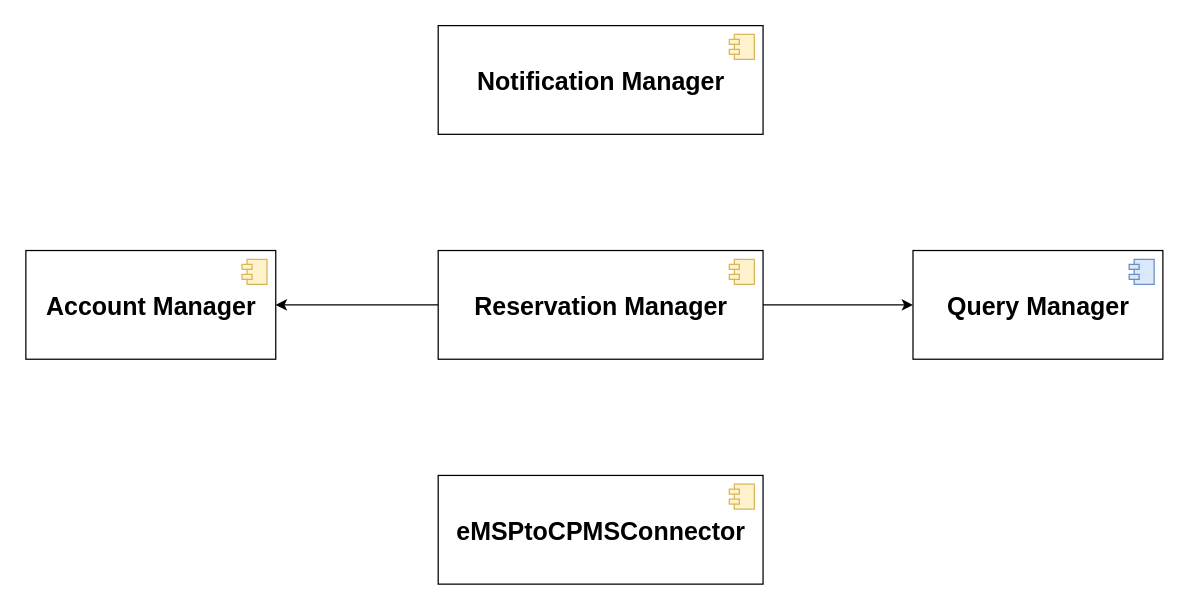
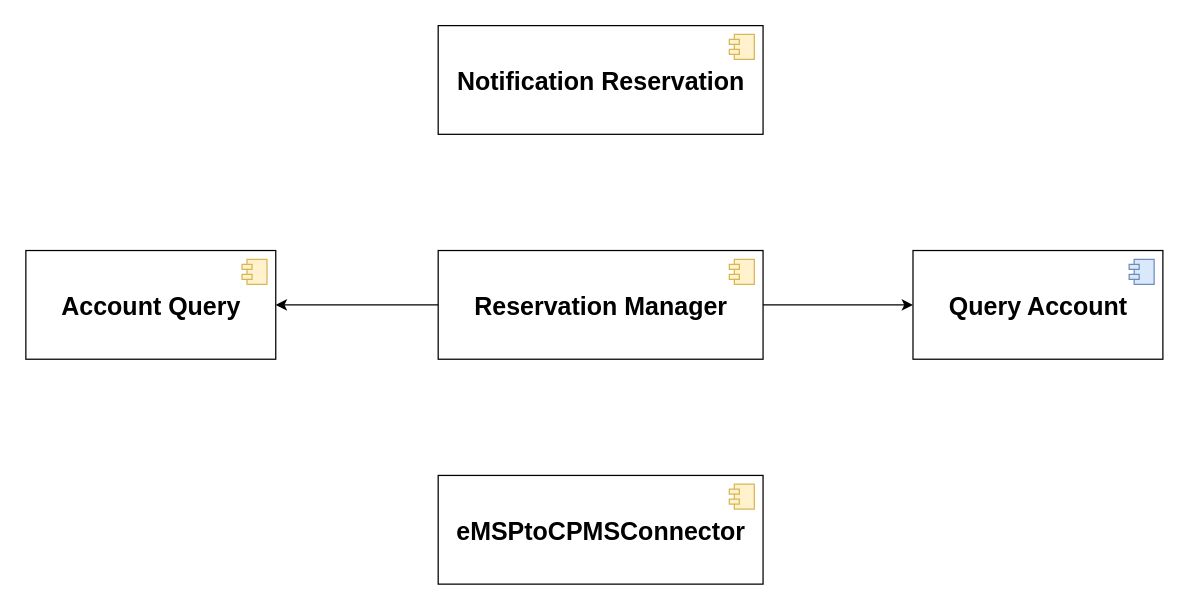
node "Notification Manager": label "Notification Manager" -> "Notification Reservation"
node "Account Manager": label "Account Manager" -> "Account Query"
node "Query Manager": label "Query Manager" -> "Query Account"
